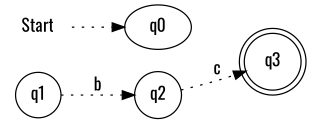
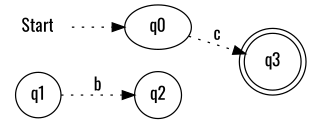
edge "q2" -> "q3": now "q0" -> "q3"
